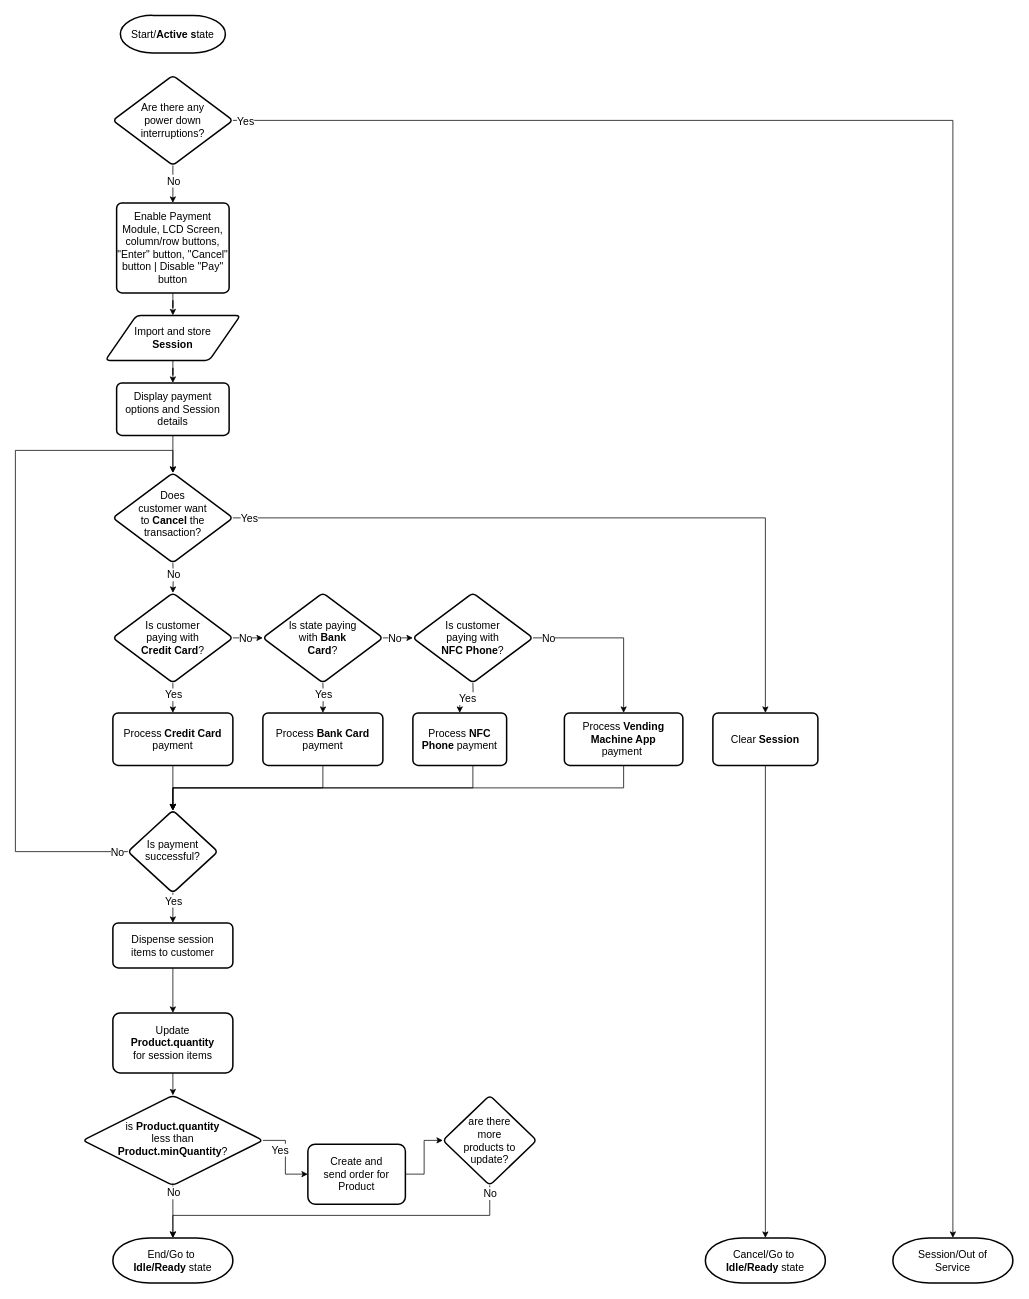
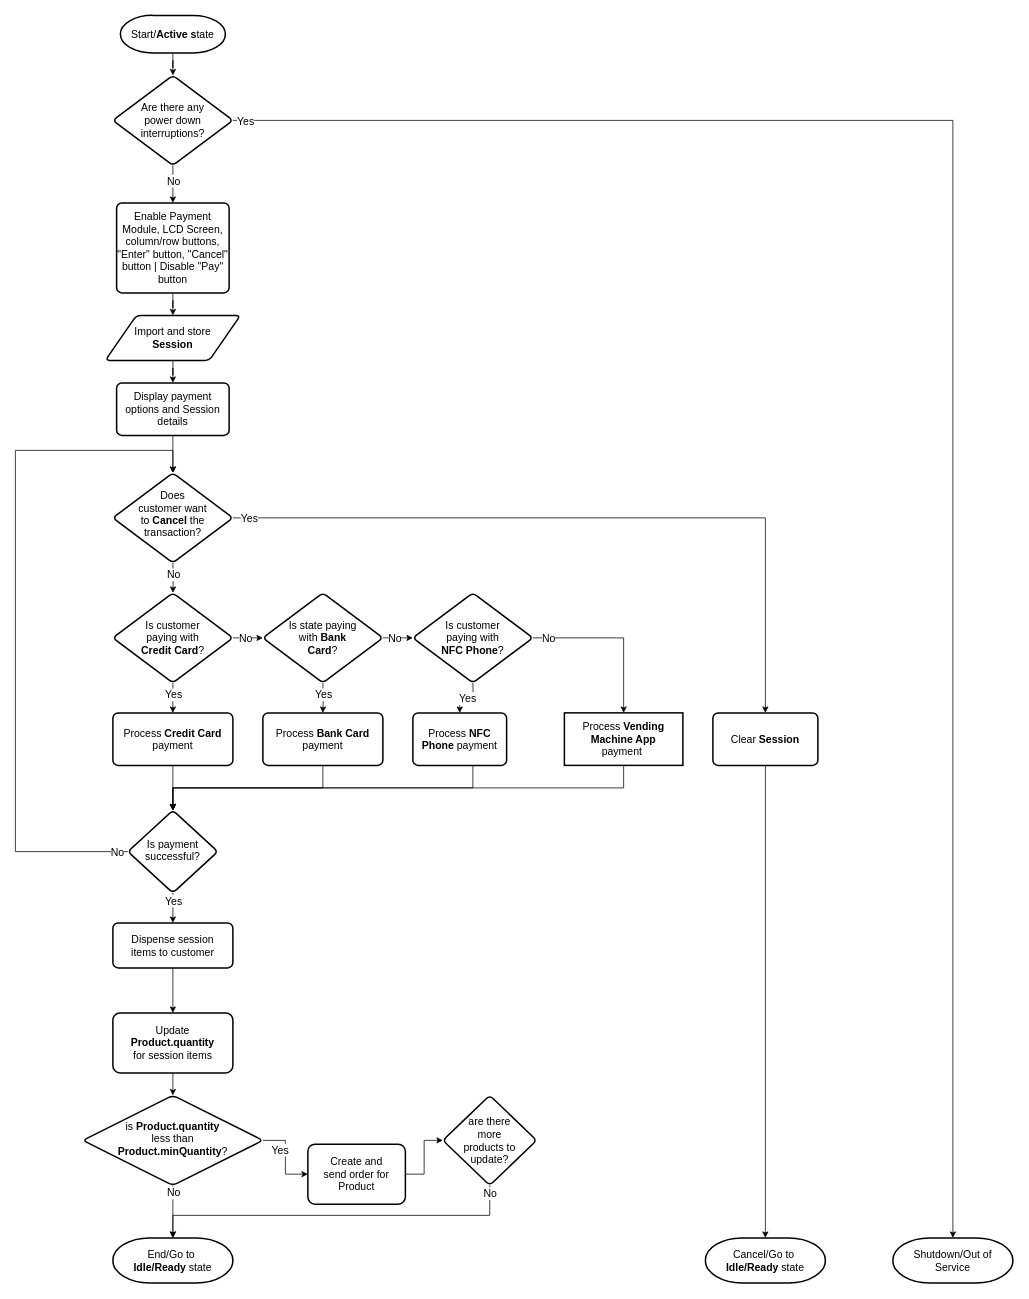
edge "Start/Active state" -> "Are there any power down interruptions?": added
node "Process Vending Machine App payment": shape rounded rectangle -> rectangle
node "Session/Out of Service": label "Session/Out of Service" -> "Shutdown/Out of Service"
